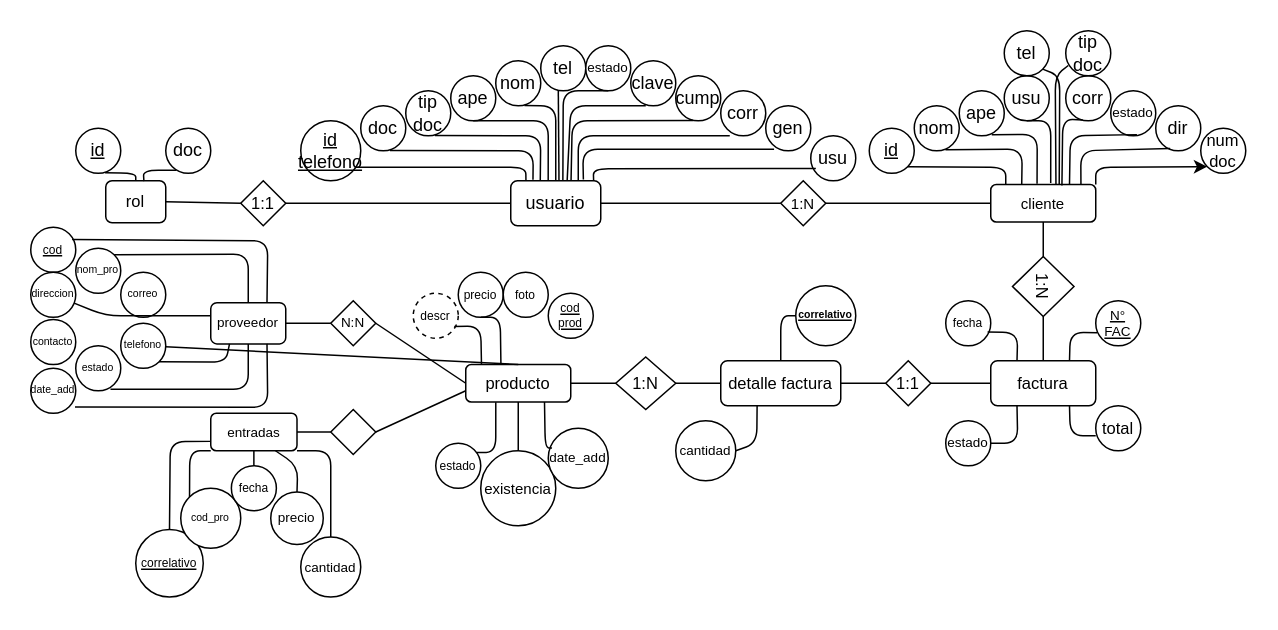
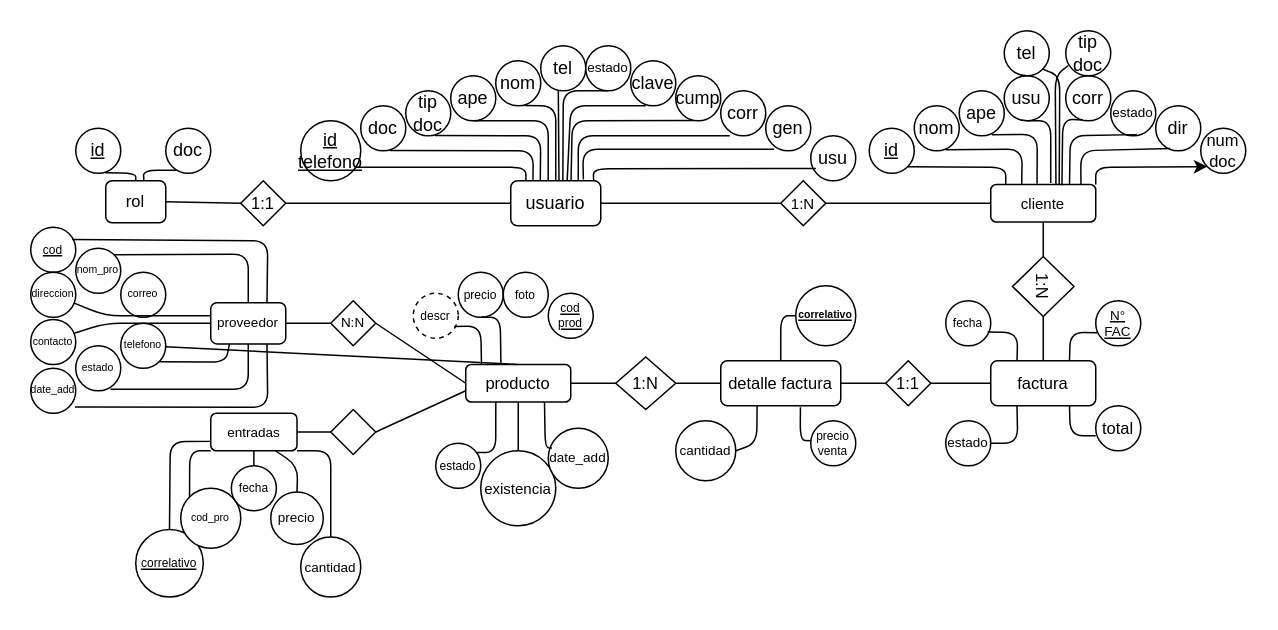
edge "proveedor" -- "contacto": added
edge "detalle factura" -- "precio venta": added
node "precio venta": added
